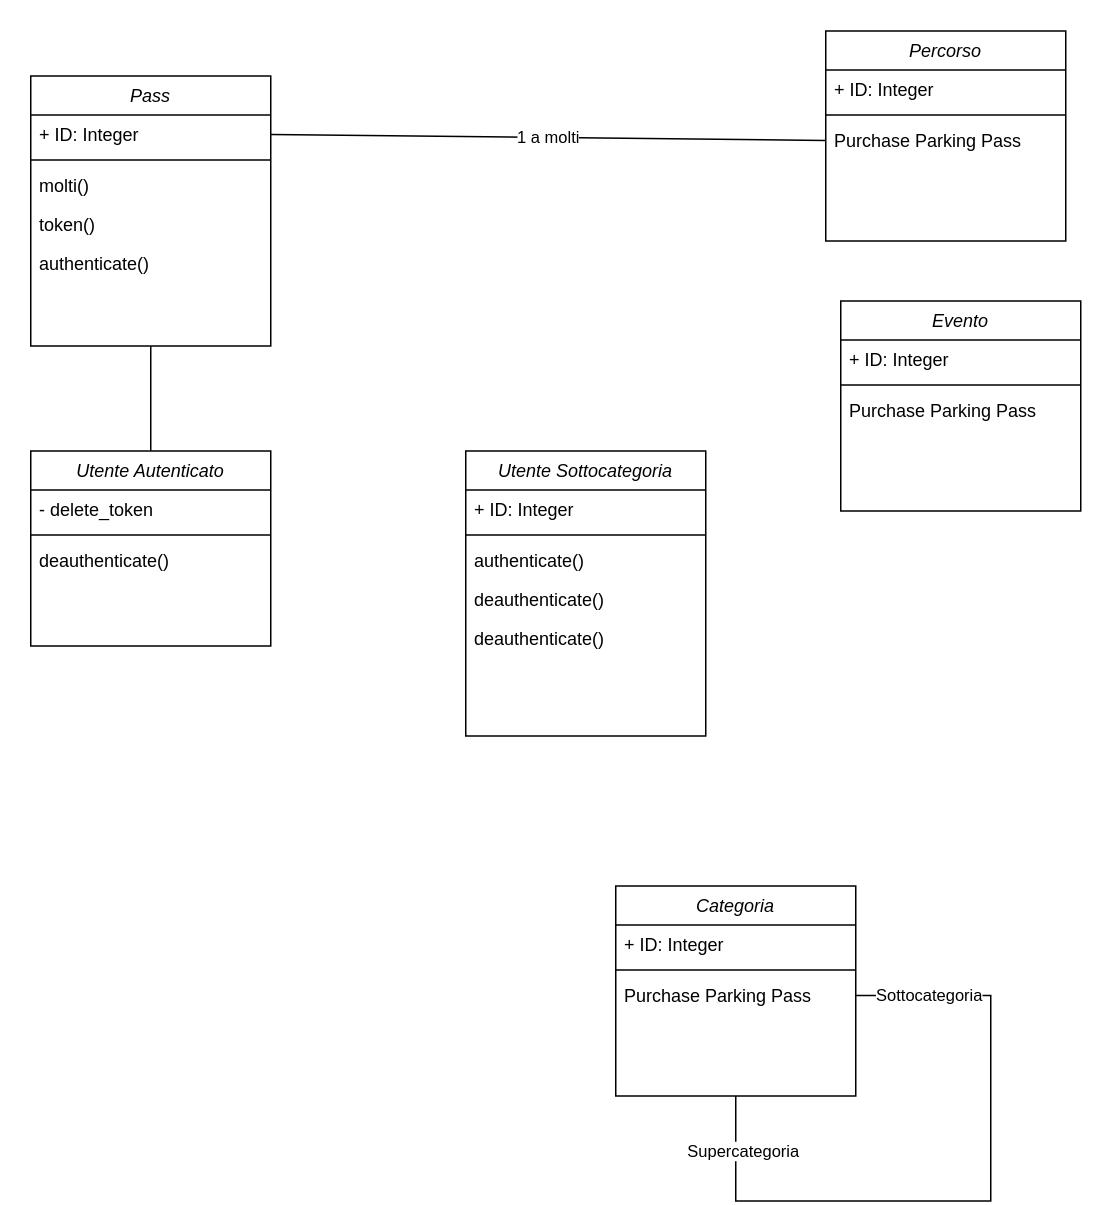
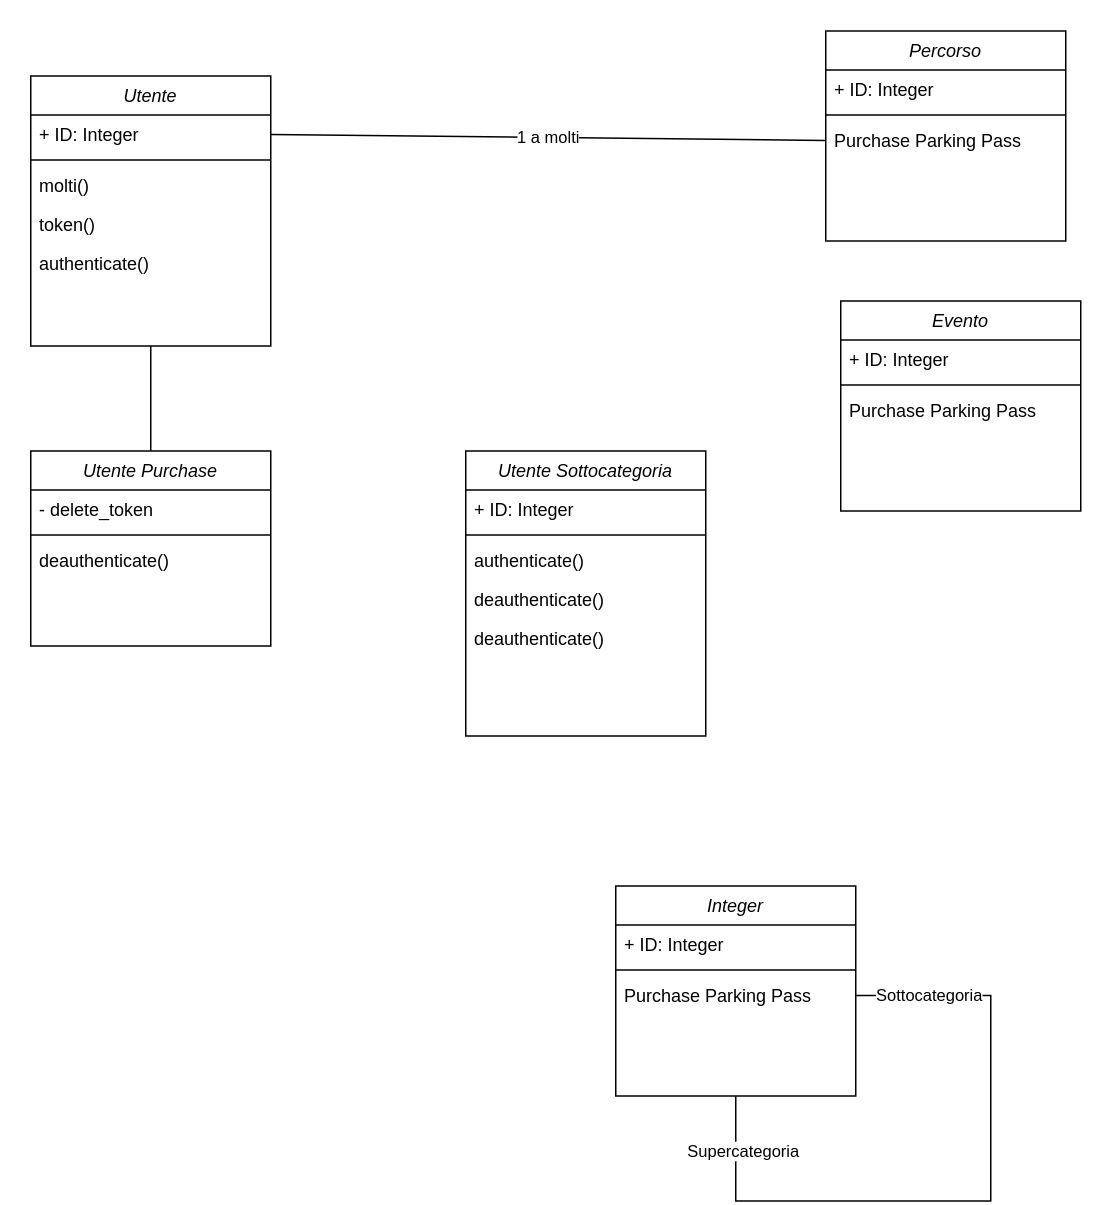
node "Pass": label "Pass" -> "Utente"
node "Utente Autenticato": label "Utente Autenticato" -> "Utente Purchase"
node "Categoria": label "Categoria" -> "Integer"
